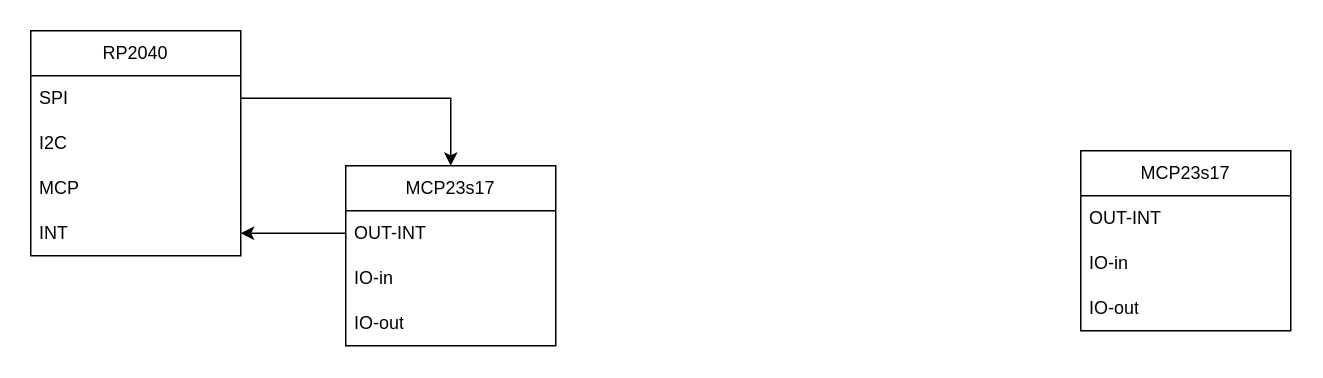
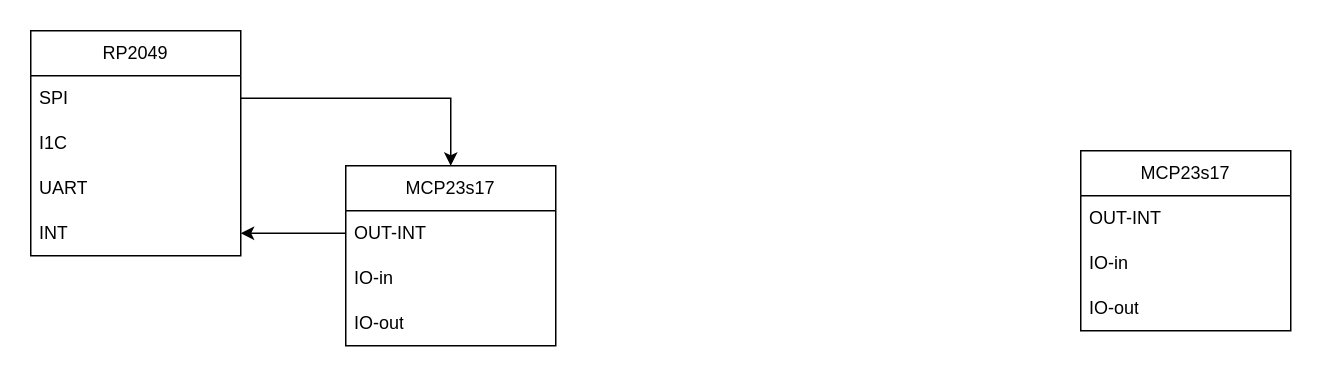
node "RP2040": label "RP2040" -> "RP2049"
node "I2C": label "I2C" -> "I1C"
node "MCP": label "MCP" -> "UART"
